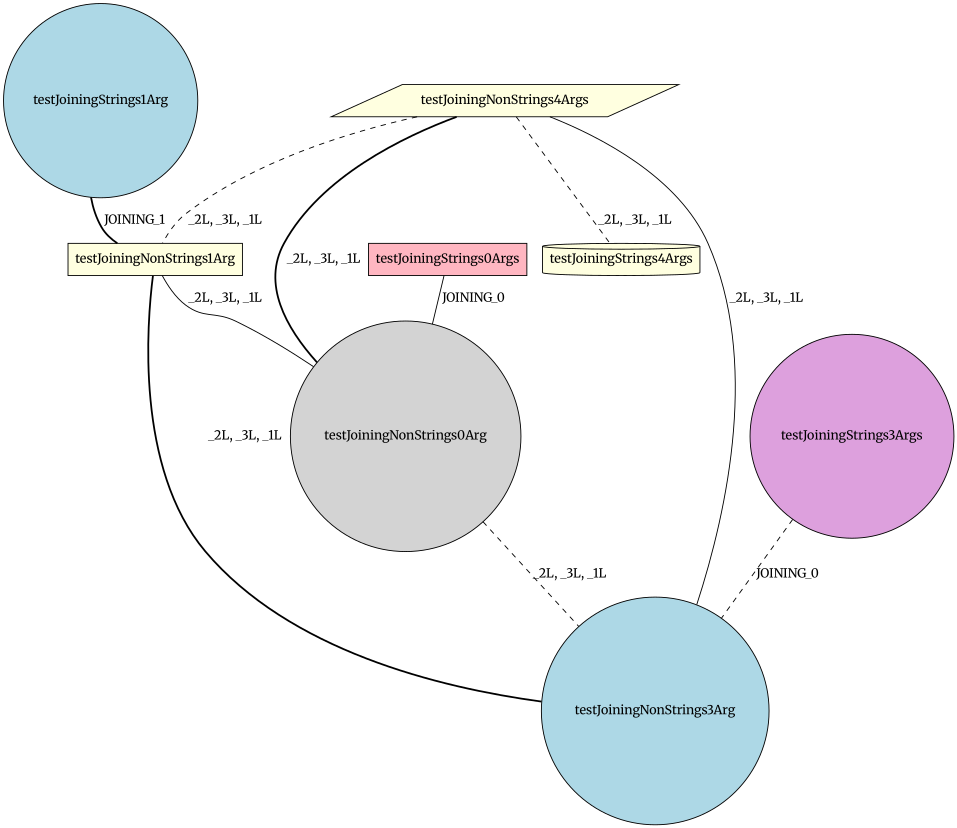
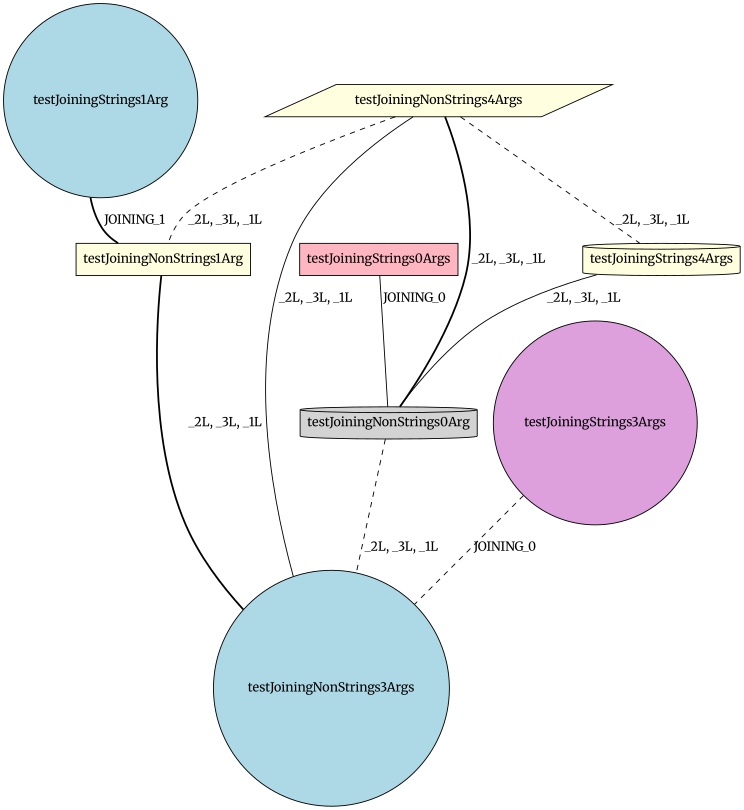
edge "testJoiningNonStrings1Arg" -- "testJoiningNonStrings0Arg": now "testJoiningStrings4Args" -- "testJoiningNonStrings0Arg"
node "testJoiningNonStrings0Arg": shape circle -> cylinder
node "testJoiningNonStrings3Arg": label "testJoiningNonStrings3Arg" -> "testJoiningNonStrings3Args"
